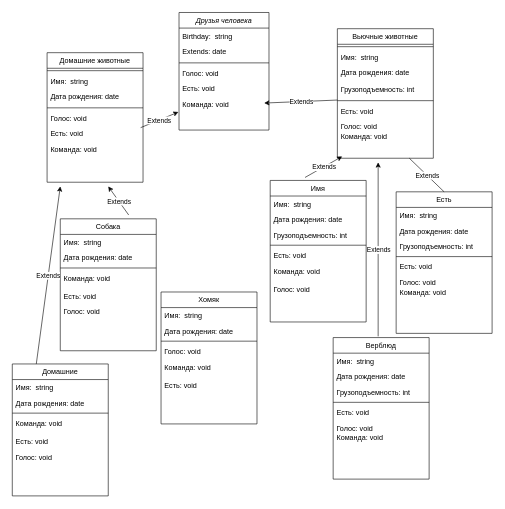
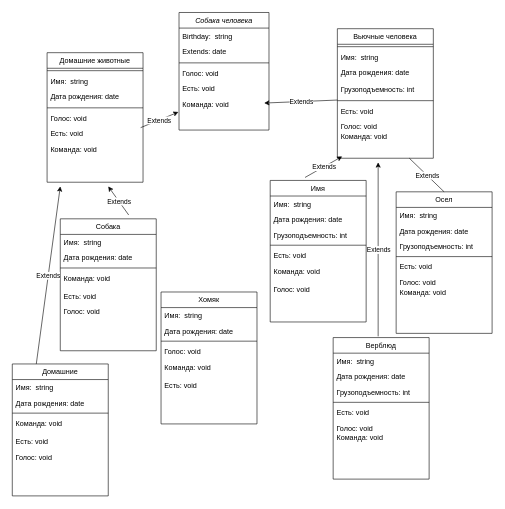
node "Друзья человека": label "Друзья человека" -> "Собака человека"
node "Вьючные животные": label "Вьючные животные" -> "Вьючные человека"
node "Есть": label "Есть" -> "Осел"
